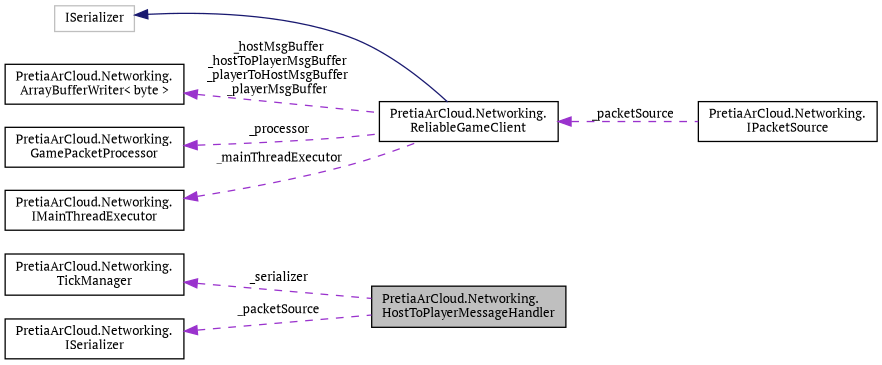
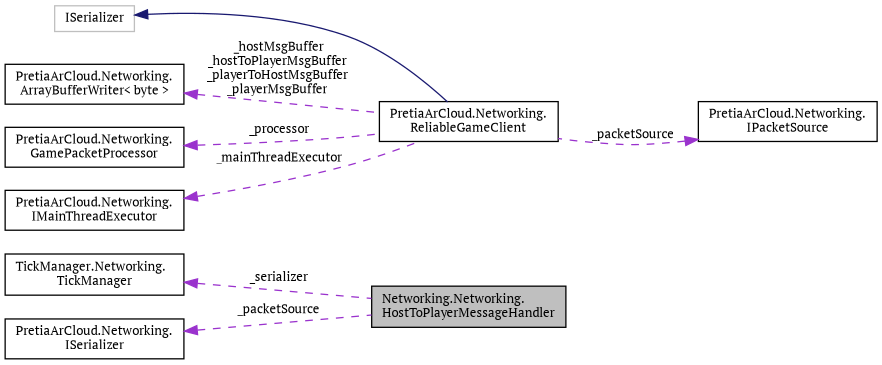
edge "PretiaArCloud.Networking. IPacketSource" -> "PretiaArCloud.Networking. ReliableGameClient": reversed
node "PretiaArCloud.Networking. TickManager": label "PretiaArCloud.Networking. TickManager" -> "TickManager.Networking. TickManager"
node "PretiaArCloud.Networking. HostToPlayerMessageHandler": label "PretiaArCloud.Networking. HostToPlayerMessageHandler" -> "Networking.Networking. HostToPlayerMessageHandler"
